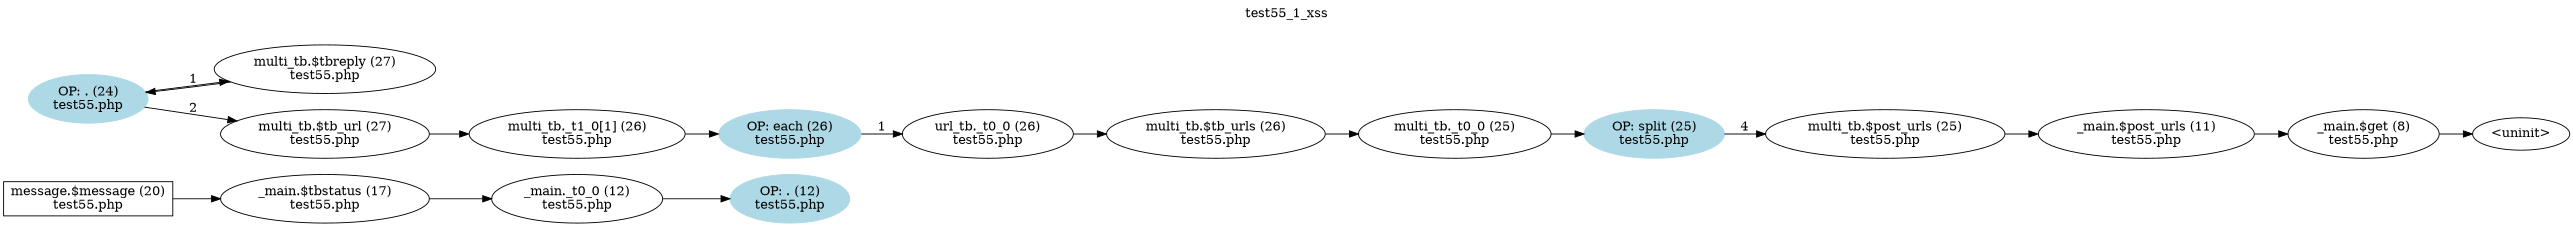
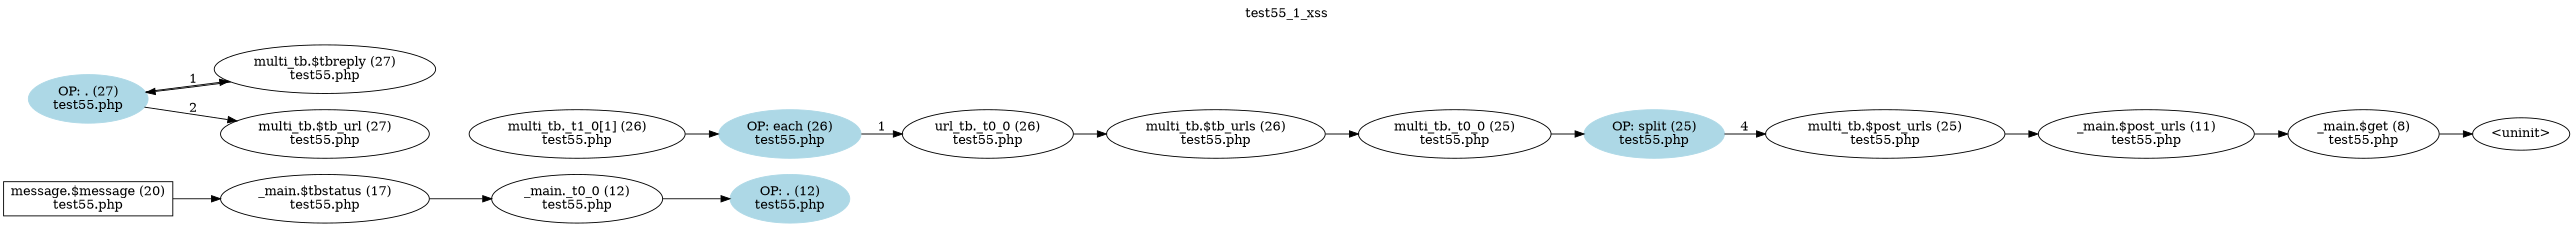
node "OP: . (24) test55.php": label "OP: . (24) test55.php" -> "OP: . (27) test55.php"
edge "multi_tb.$tb_url (27) test55.php" -> "multi_tb._t1_0[1] (26) test55.php": removed
